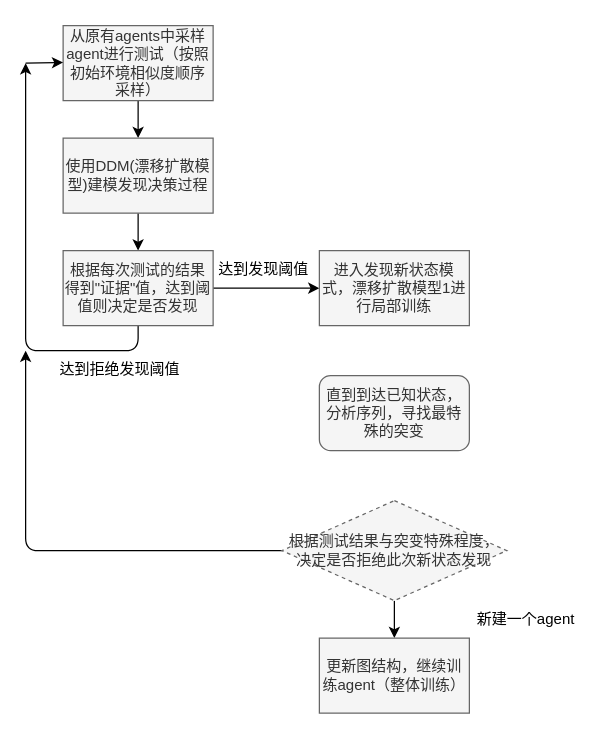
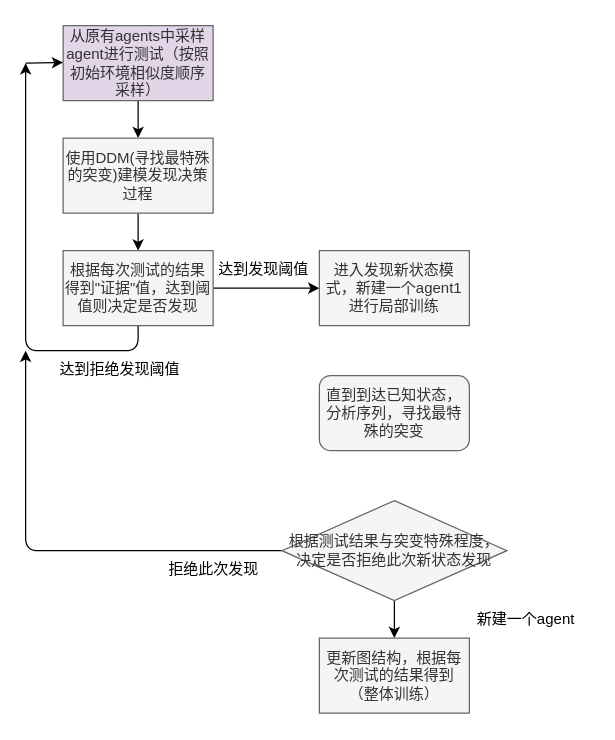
node "从原有agents中采样agent进行测试（按照初始环境相似度顺序采样）": fillcolor #f5f5f5 -> #e1d5e7
node "使用DDM(漂移扩散模型)建模发现决策过程": label "使用DDM(漂移扩散模型)建模发现决策过程" -> "使用DDM(寻找最特殊的突变)建模发现决策过程"
node "进入发现新状态模式，漂移扩散模型1进行局部训练": label "进入发现新状态模式，漂移扩散模型1进行局部训练" -> "进入发现新状态模式，新建一个agent1进行局部训练"
node "根据测试结果与突变特殊程度，决定是否拒绝此次新状态发现": style dashed -> solid
node "拒绝此次发现": added
node "更新图结构，继续训练agent（整体训练）": label "更新图结构，继续训练agent（整体训练）" -> "更新图结构，根据每次测试的结果得到（整体训练）"
